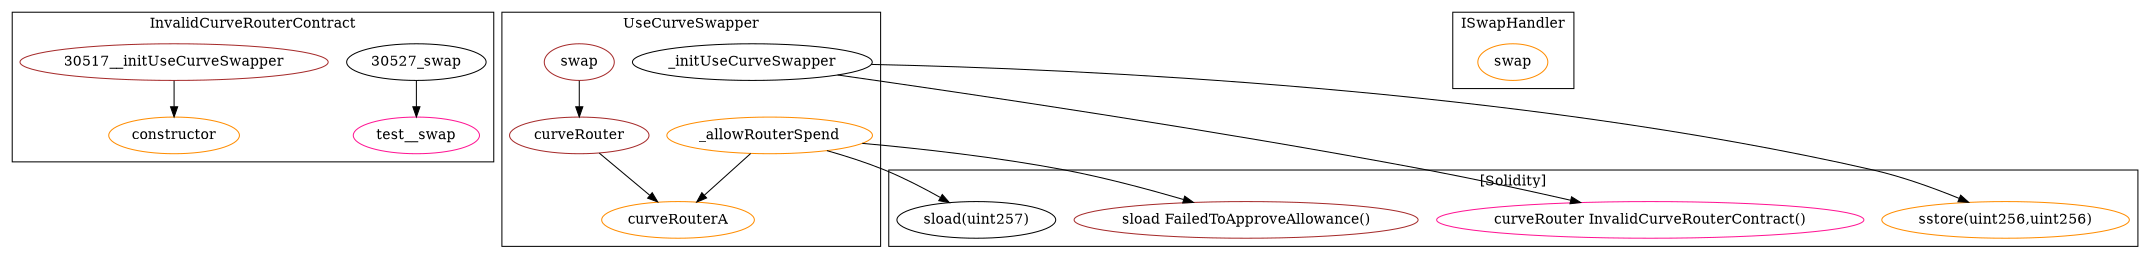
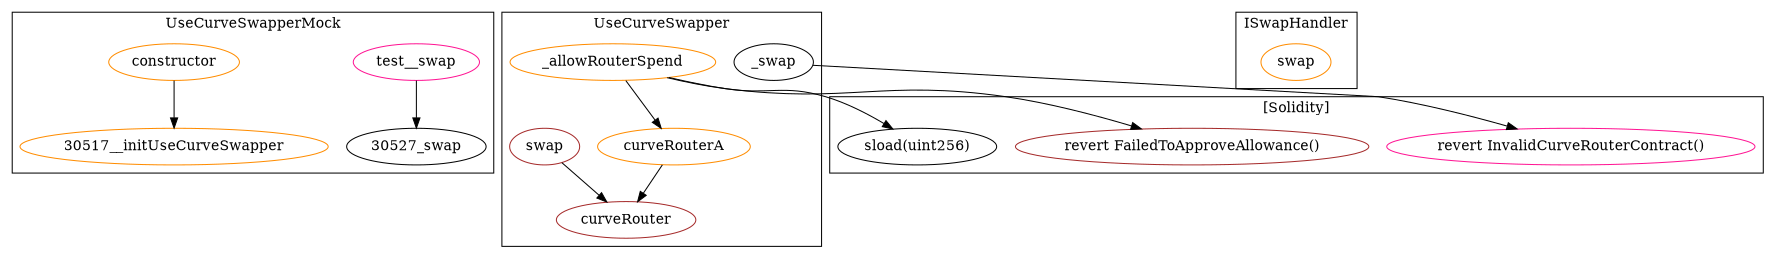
cluster "InvalidCurveRouterContract": label "InvalidCurveRouterContract" -> "UseCurveSwapperMock"
node "30517__initUseCurveSwapper": color brown -> darkorange
node "_initUseCurveSwapper": label "_initUseCurveSwapper" -> "_swap"
edge "30517__initUseCurveSwapper" -> "constructor": reversed
edge "30527_swap" -> "test__swap": reversed
edge "curveRouter" -> "curveRouterA": reversed
node "sload(uint257)": label "sload(uint257)" -> "sload(uint256)"
node "sload FailedToApproveAllowance()": label "sload FailedToApproveAllowance()" -> "revert FailedToApproveAllowance()"
node "curveRouter InvalidCurveRouterContract()": label "curveRouter InvalidCurveRouterContract()" -> "revert InvalidCurveRouterContract()"
node "sstore(uint256,uint256)": removed
